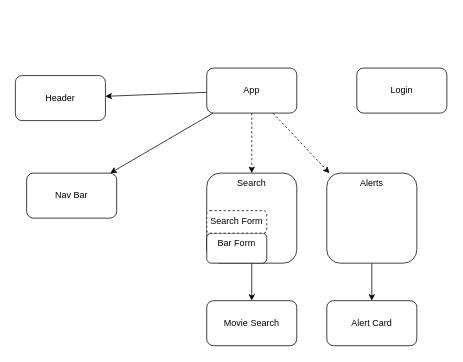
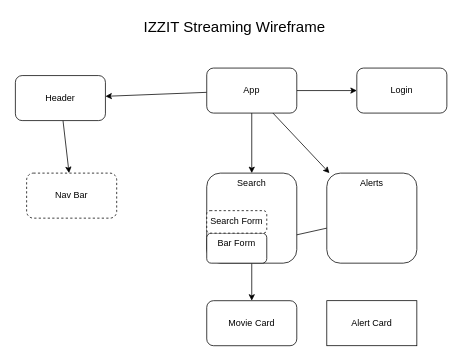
node "IZZIT Streaming Wireframe": added
edge "App" -> "Search": style dashed -> solid
edge "App" -> "Alerts": style dashed -> solid
edge "App" -> "Nav Bar": now "App" -> "Login"
edge "Header" -> "Nav Bar": added
node "Nav Bar": style solid -> dashed
edge "Alerts" -> "Alert Card": now "Alerts" -> "Bar Form"
node "Movie Search": label "Movie Search" -> "Movie Card"
node "Alert Card": shape rounded rectangle -> rectangle
